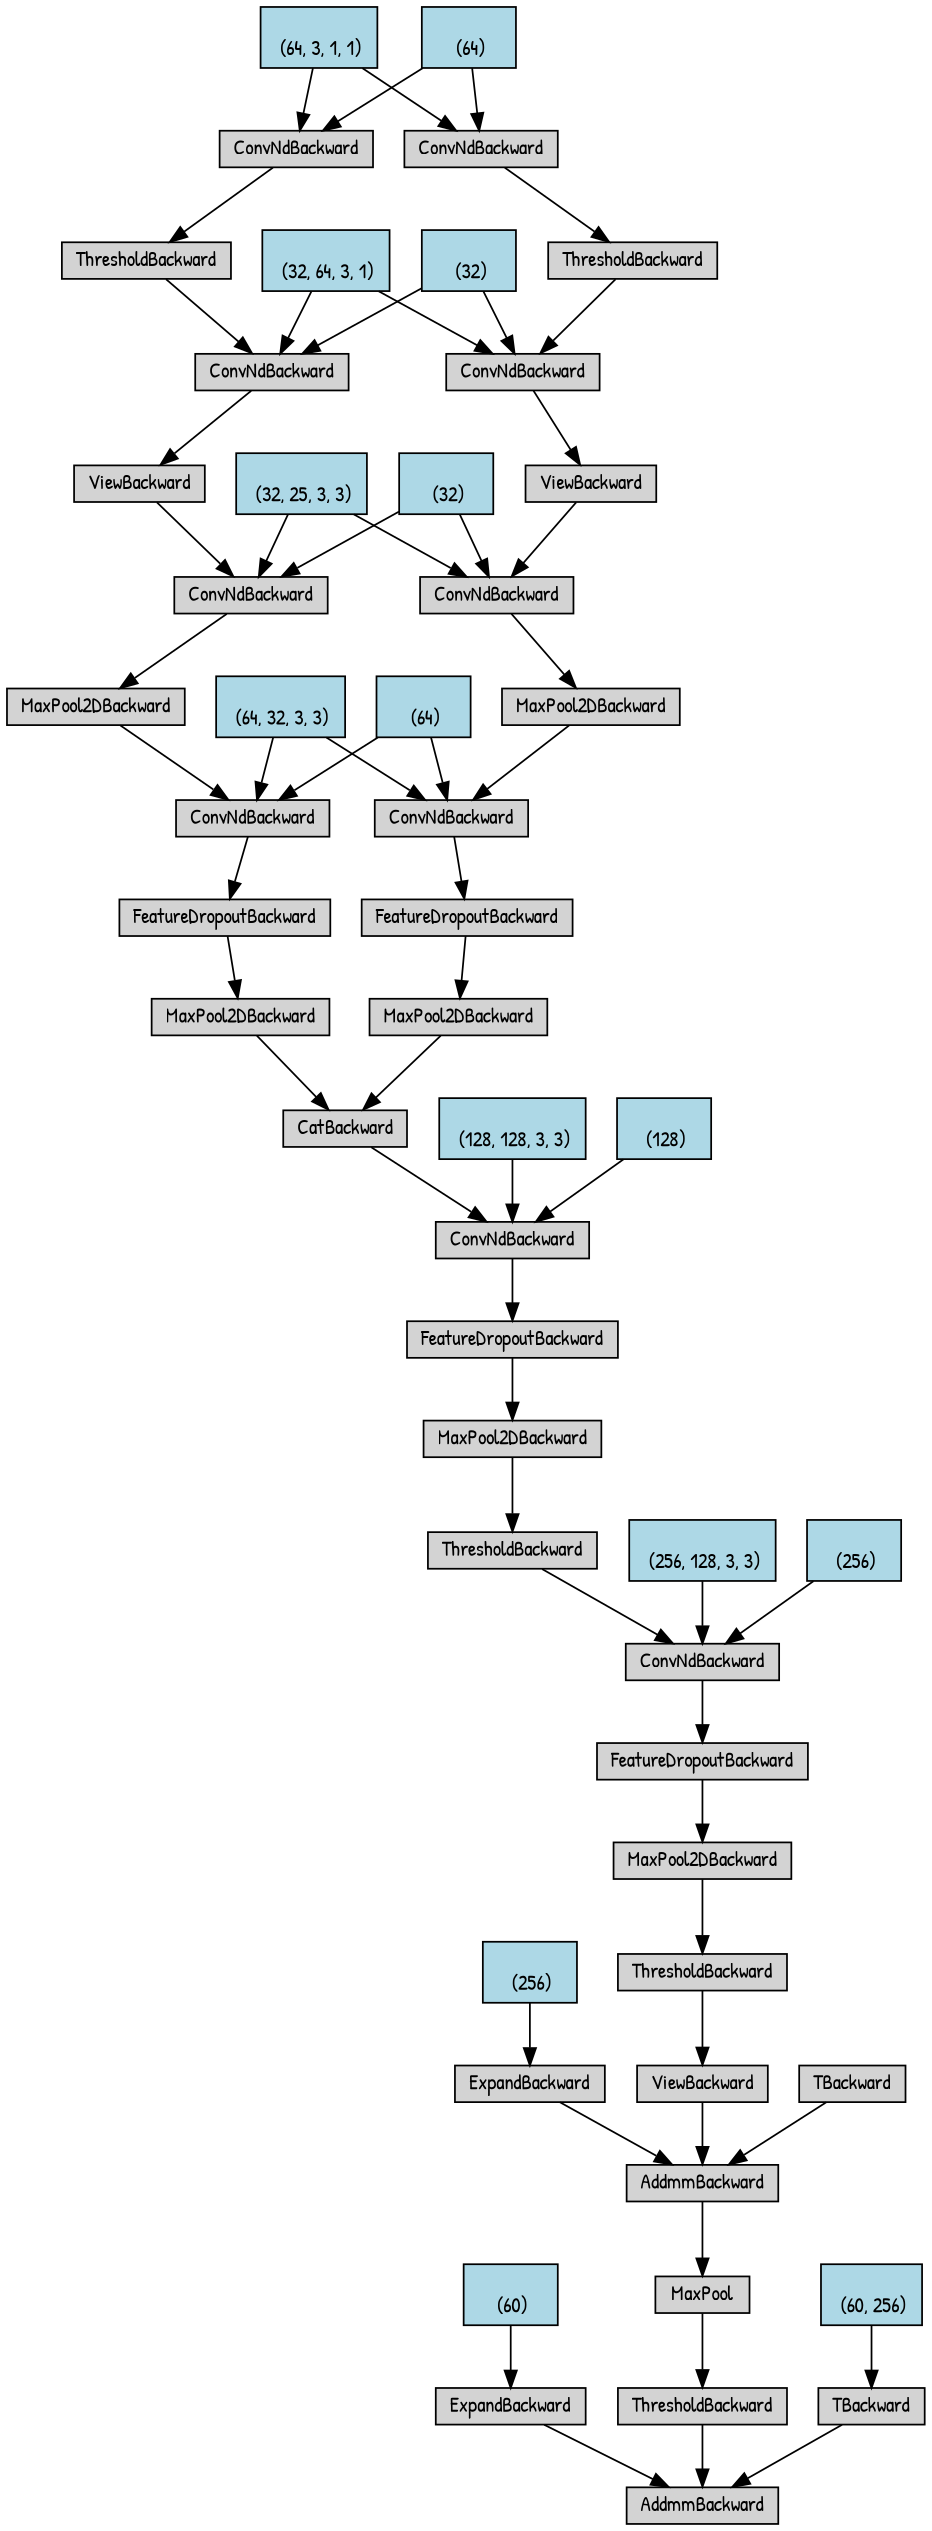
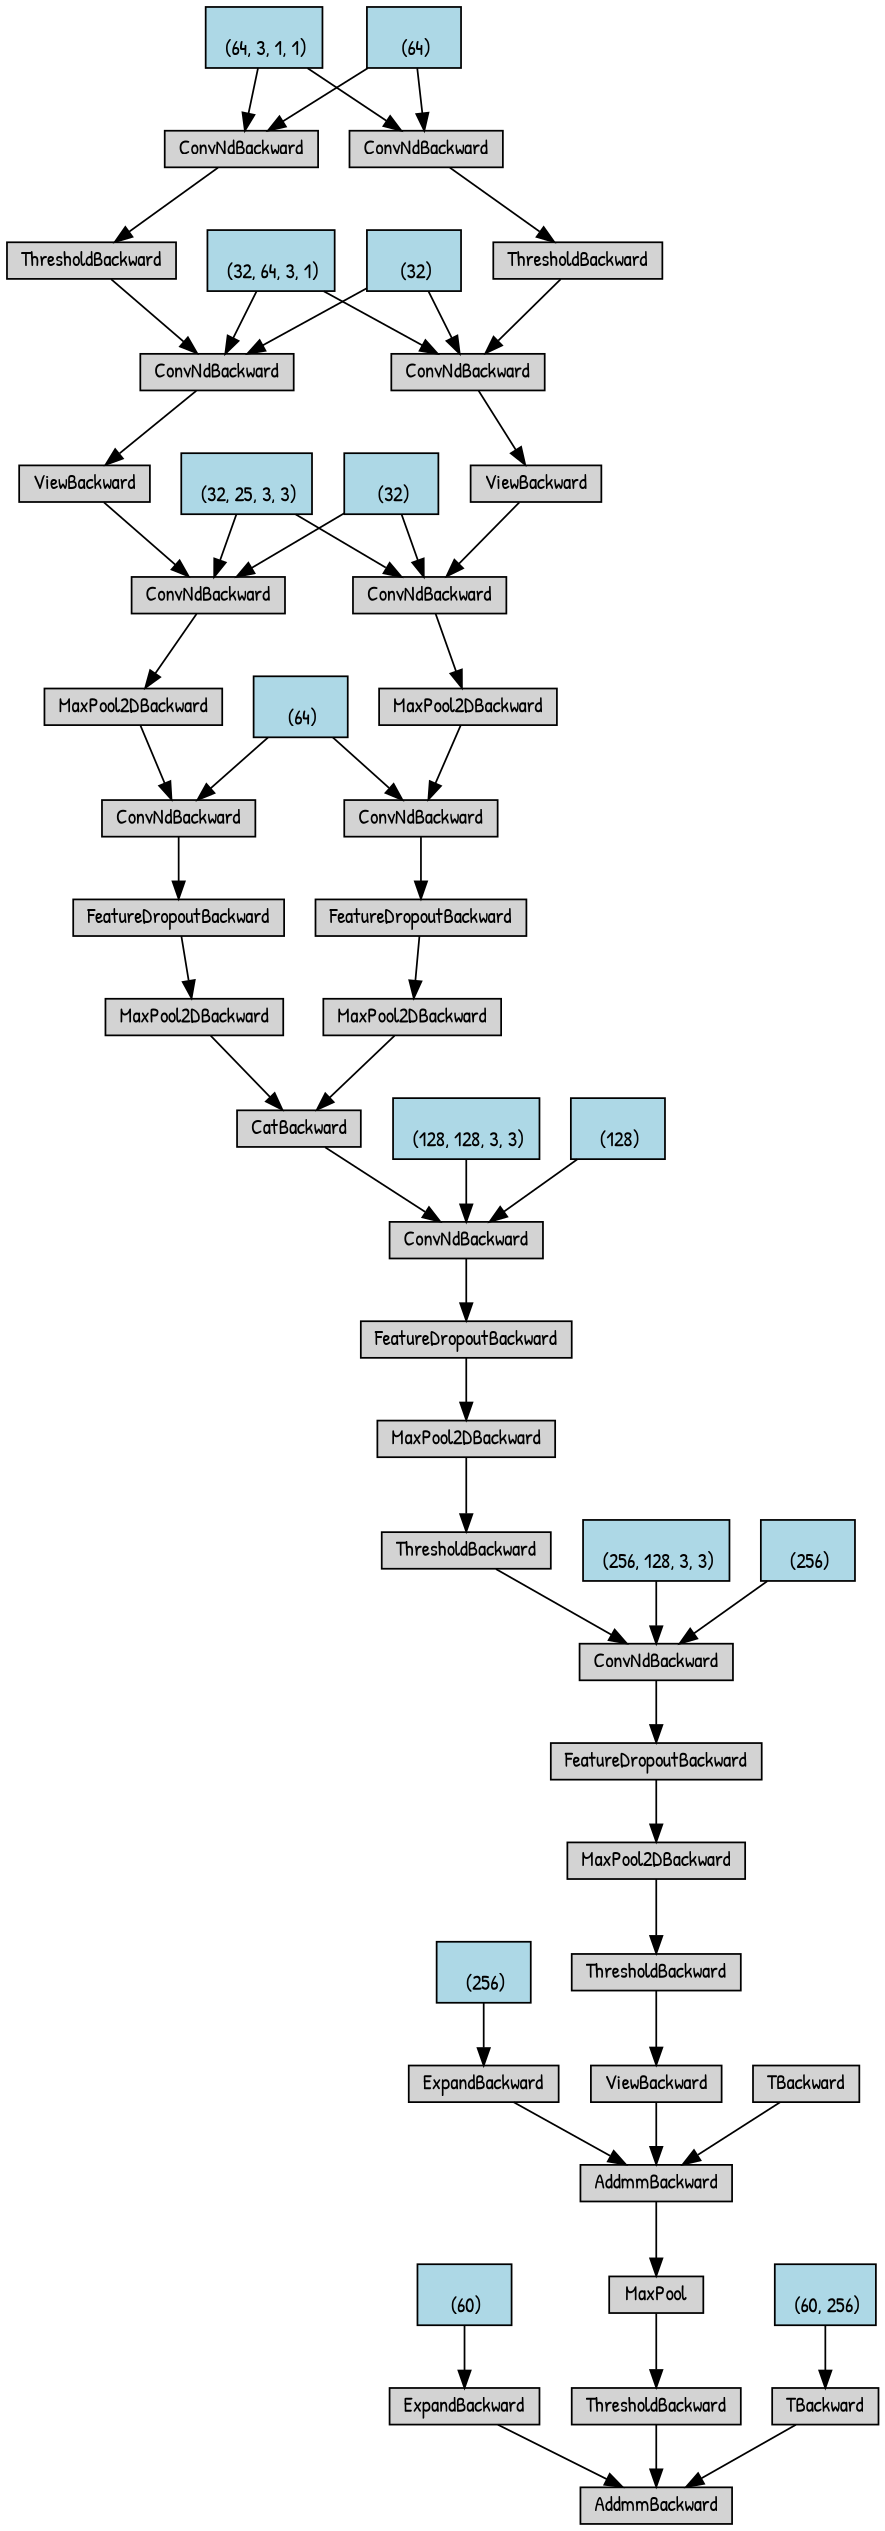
node "(64, 32, 3, 3)": removed
